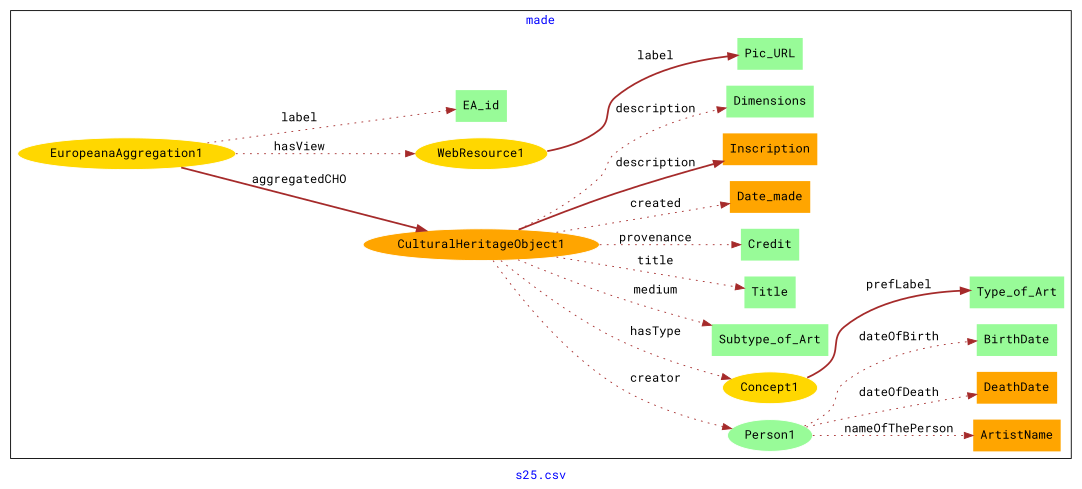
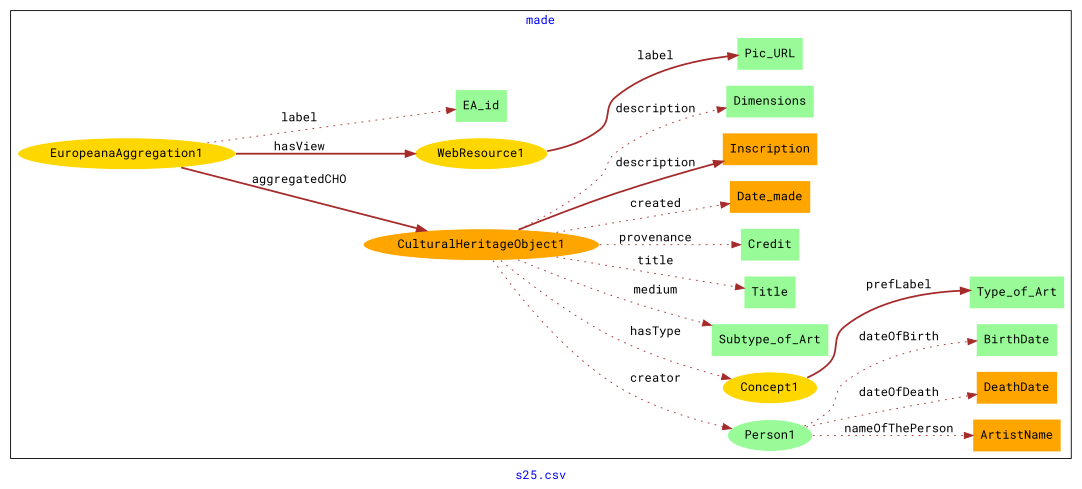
edge "EuropeanaAggregation1" -> "WebResource1": style dotted -> bold
